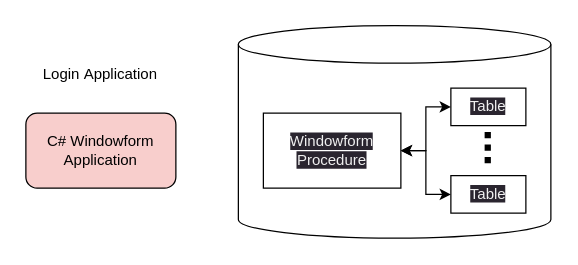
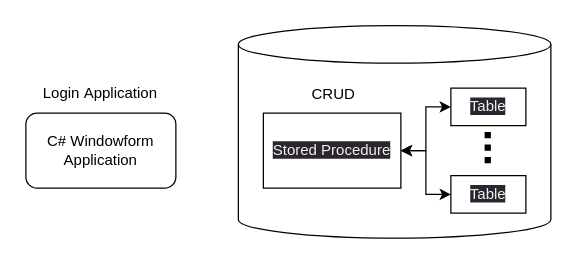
node "Login Application": moved (101, 76) -> (101, 94)
node "CRUD": added
node "C# Windowform Application": fillcolor #f8cecc -> #ffffff
node "Windowform Procedure": label "Windowform Procedure" -> "Stored Procedure"
